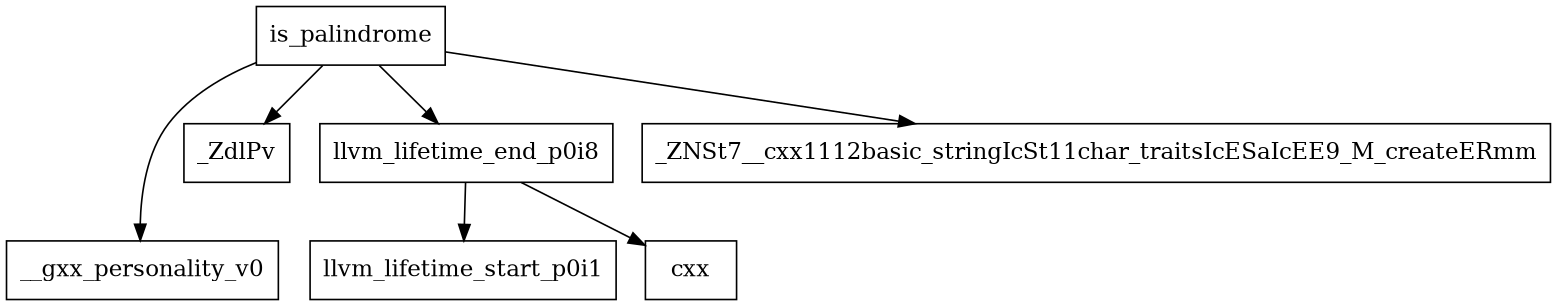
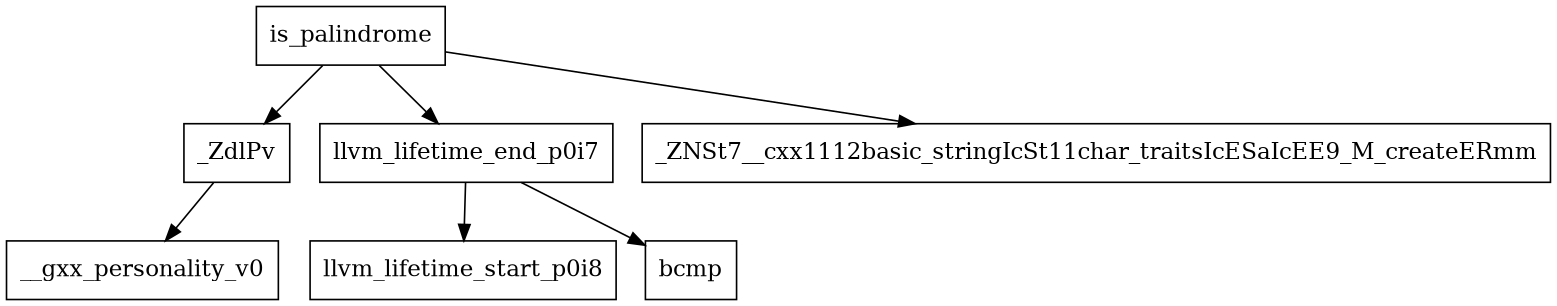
edge "is_palindrome" -> "__gxx_personality_v0": now "_ZdlPv" -> "__gxx_personality_v0"
node "llvm_lifetime_end_p0i8": label "llvm_lifetime_end_p0i8" -> "llvm_lifetime_end_p0i7"
node "llvm_lifetime_start_p0i1": label "llvm_lifetime_start_p0i1" -> "llvm_lifetime_start_p0i8"
node "cxx": label "cxx" -> "bcmp"
